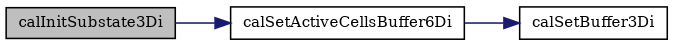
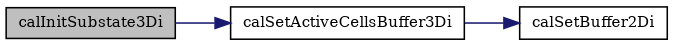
node "calSetActiveCellsBuffer6Di": label "calSetActiveCellsBuffer6Di" -> "calSetActiveCellsBuffer3Di"
node "calSetBuffer3Di": label "calSetBuffer3Di" -> "calSetBuffer2Di"
